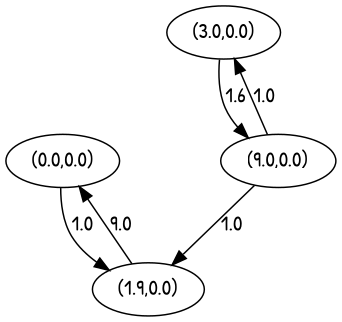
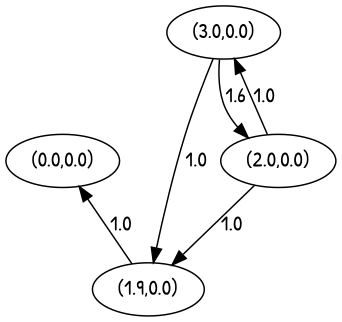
node "(9.0,0.0)": label "(9.0,0.0)" -> "(2.0,0.0)"
edge "(1.9,0.0)" -> "(0.0,0.0)": label "9.0" -> "1.0"
edge "(0.0,0.0)" -> "(1.9,0.0)": now "(3.0,0.0)" -> "(1.9,0.0)"
